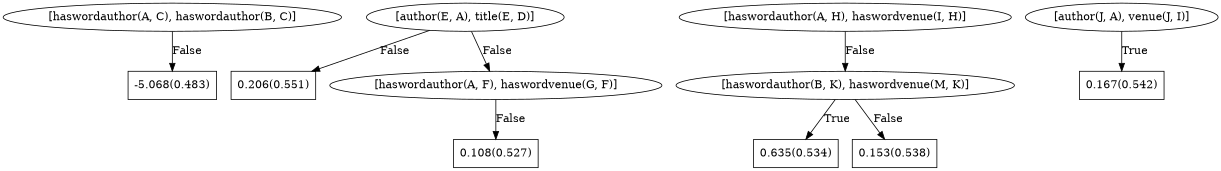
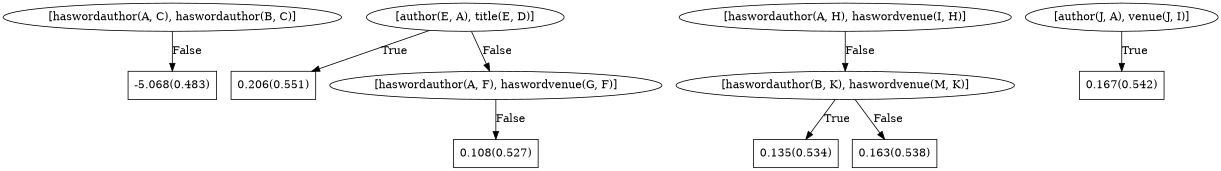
edge "[author(E, A), title(E, D)]" -> "0.206(0.551)": label "False" -> "True"
node "0.635(0.534)": label "0.635(0.534)" -> "0.135(0.534)"
node "0.153(0.538)": label "0.153(0.538)" -> "0.163(0.538)"
